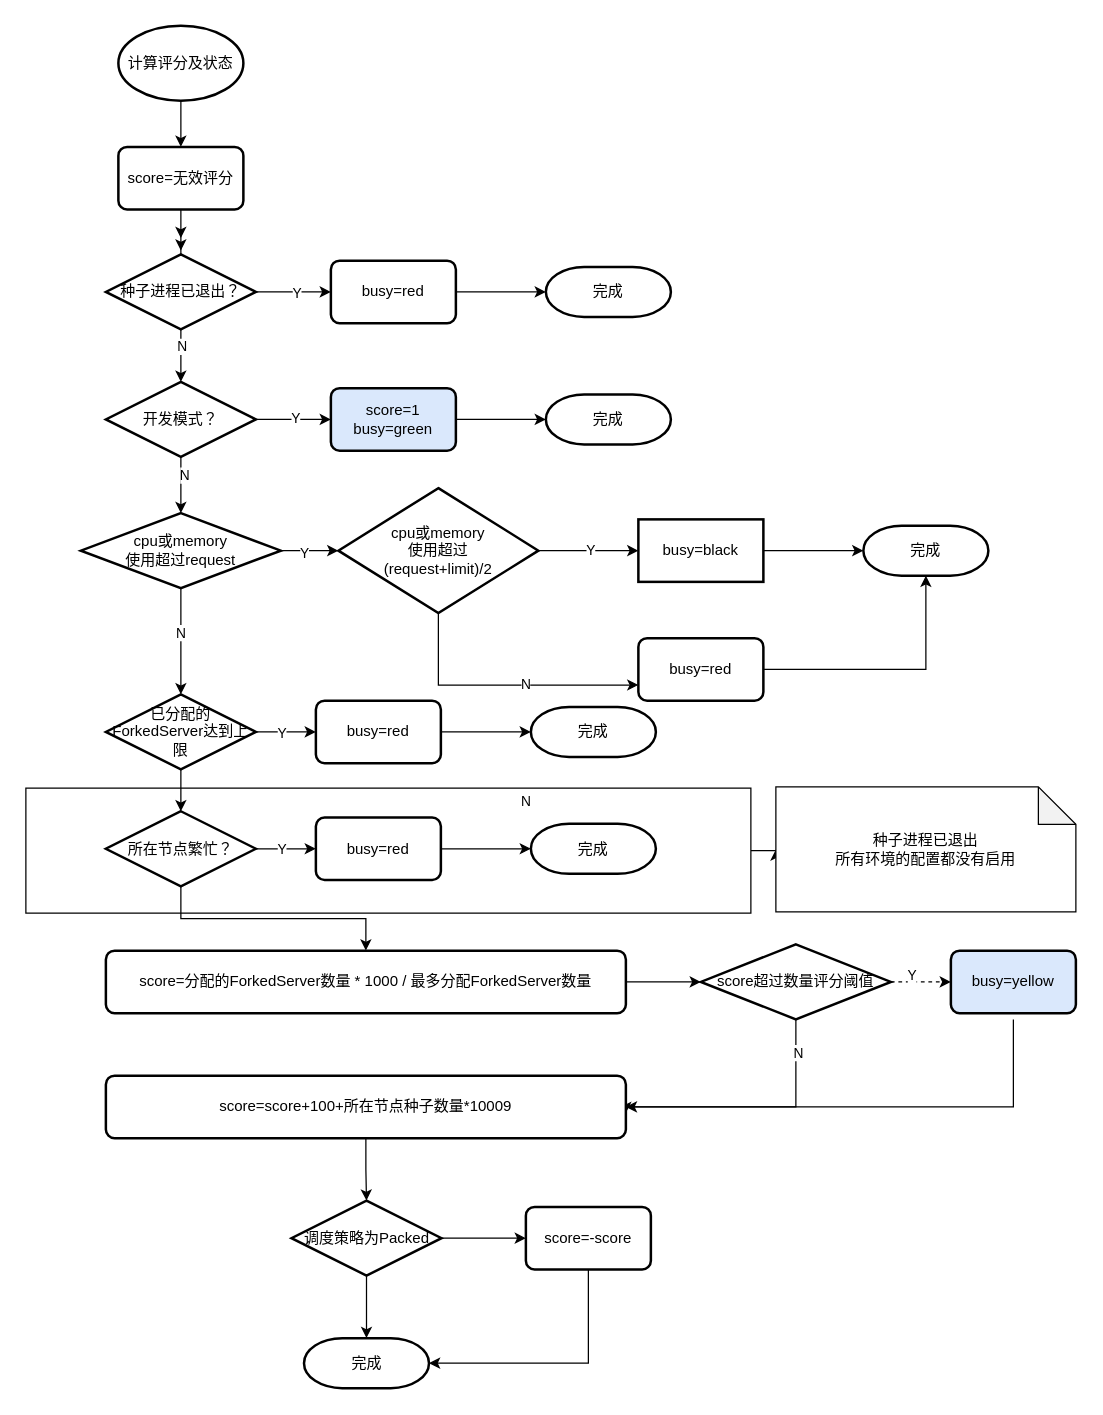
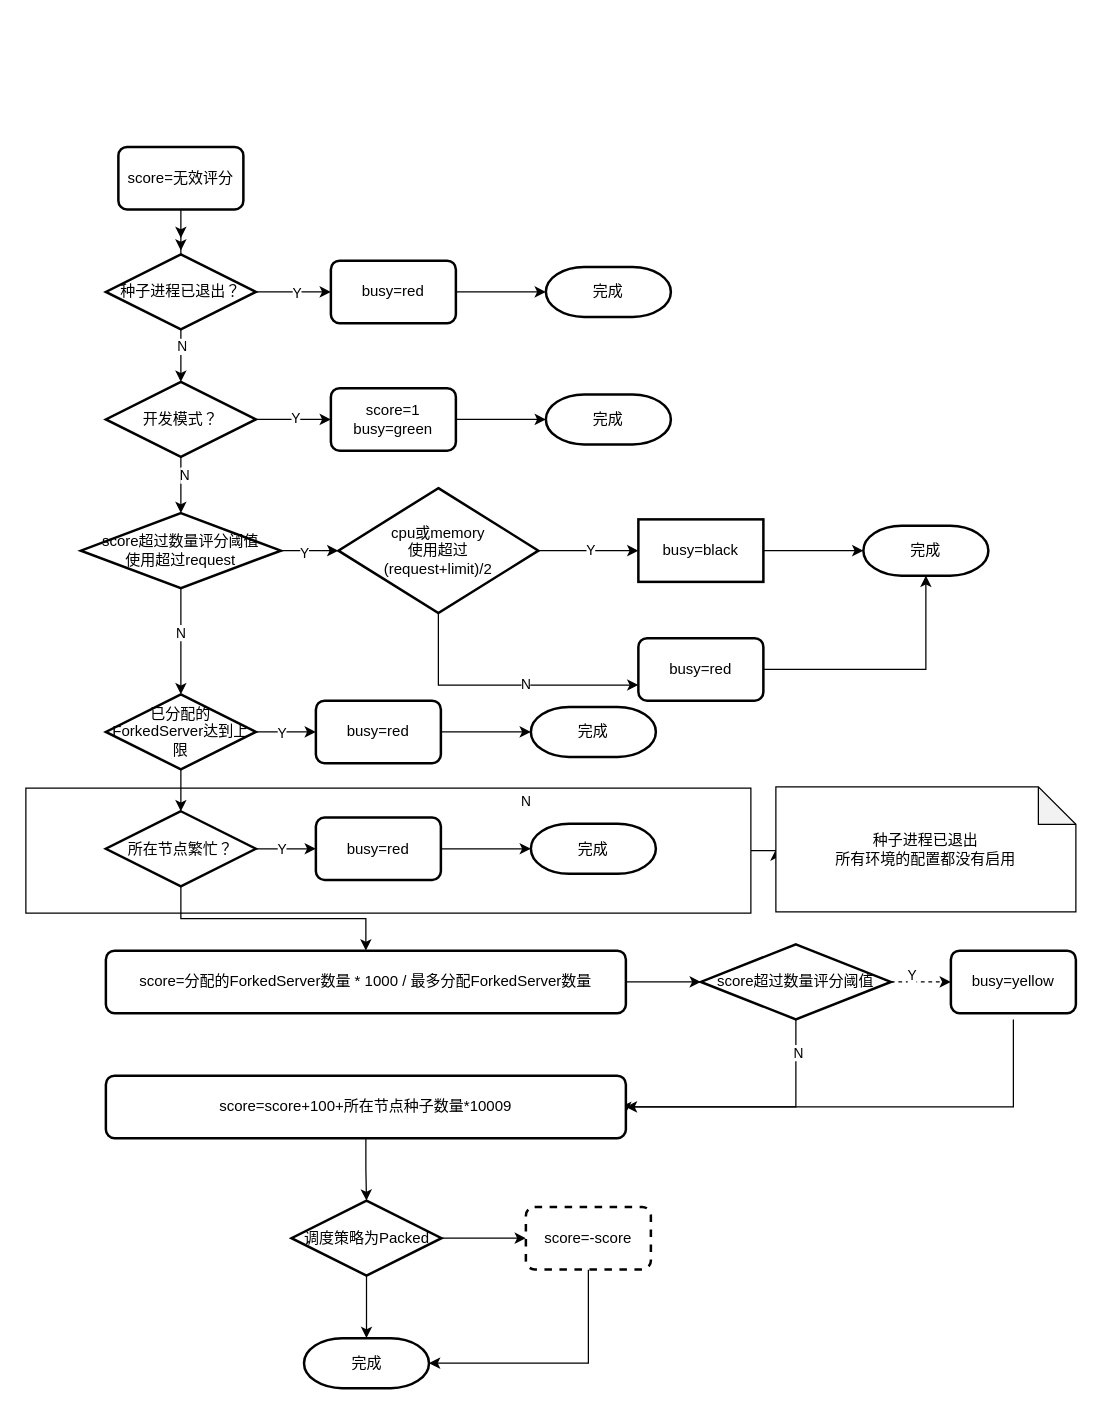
node "计算评分及状态": removed
edge "计算评分及状态" -> "score=无效评分": removed
node "score=1 busy=green": fillcolor #dae8fc -> #ffffff
node "cpu或memory 使用超过request": label "cpu或memory 使用超过request" -> "score超过数量评分阈值 使用超过request"
node "busy=yellow": fillcolor #dae8fc -> #ffffff
node "score=-score": style solid -> dashed
